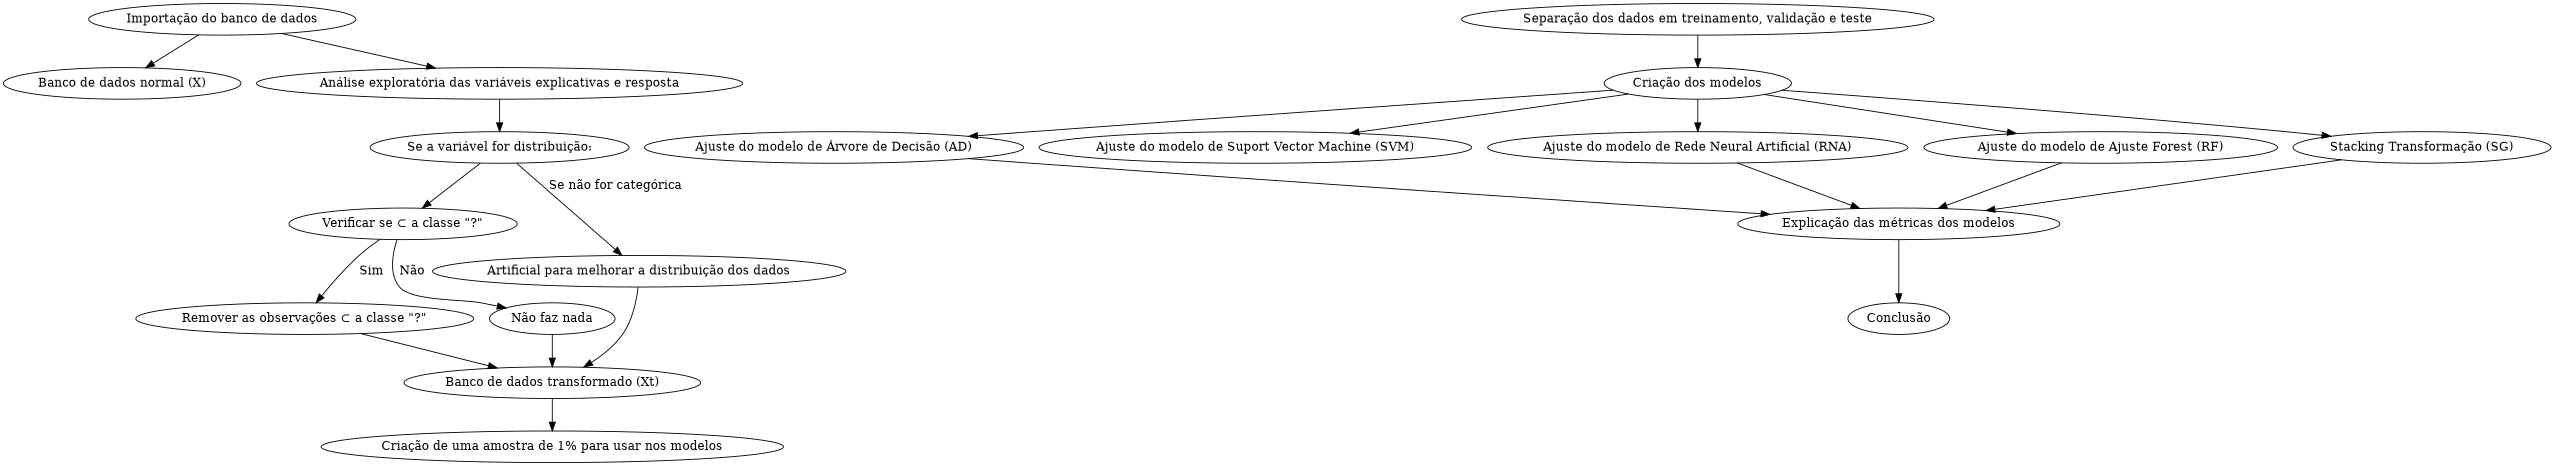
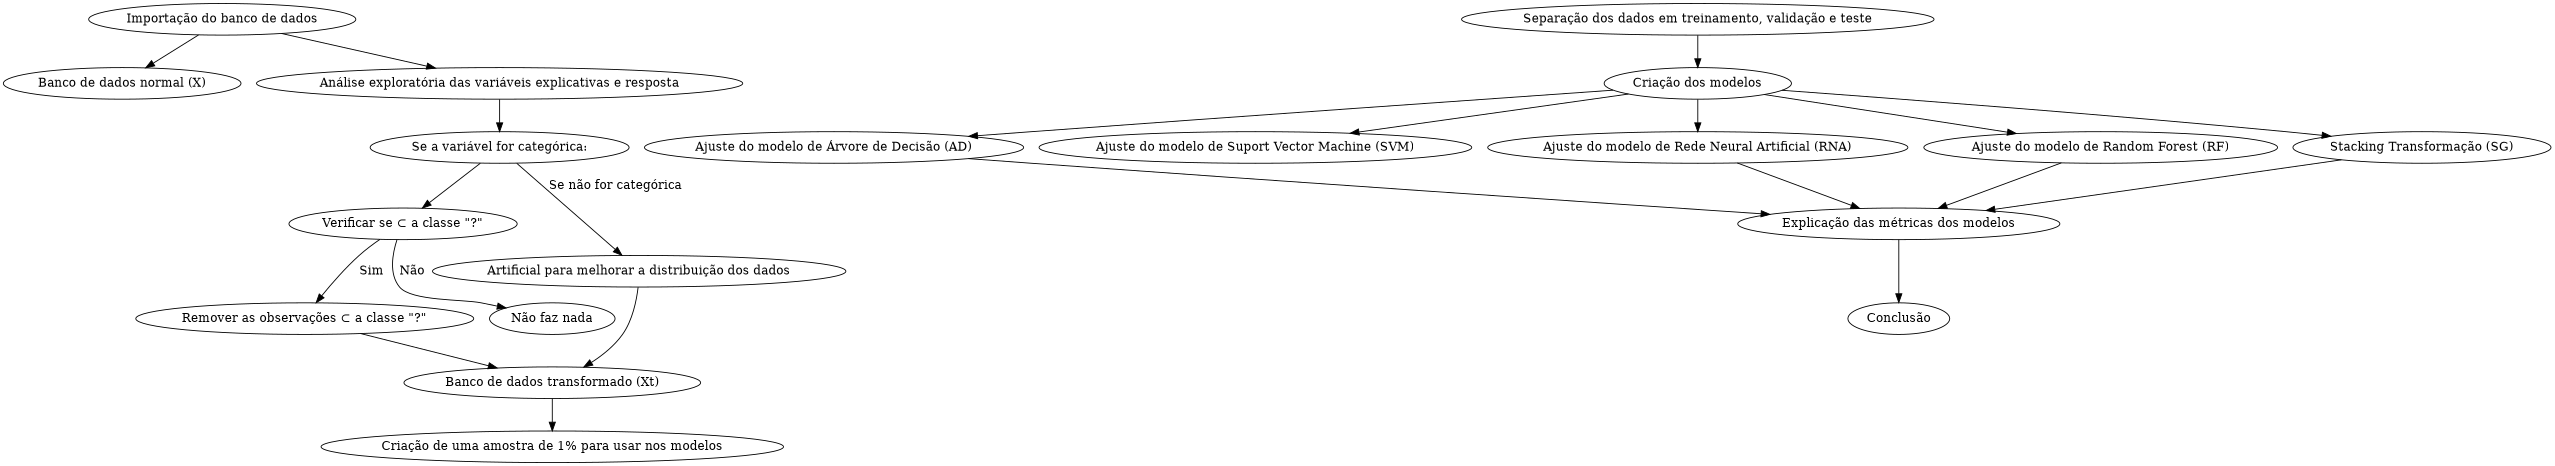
node "Se a variável for distribuição:": label "Se a variável for distribuição:" -> "Se a variável for categórica:"
node "Ajuste do modelo de Ajuste Forest (RF)": label "Ajuste do modelo de Ajuste Forest (RF)" -> "Ajuste do modelo de Random Forest (RF)"
edge "Não faz nada" -> "Banco de dados transformado (Xt)": removed
